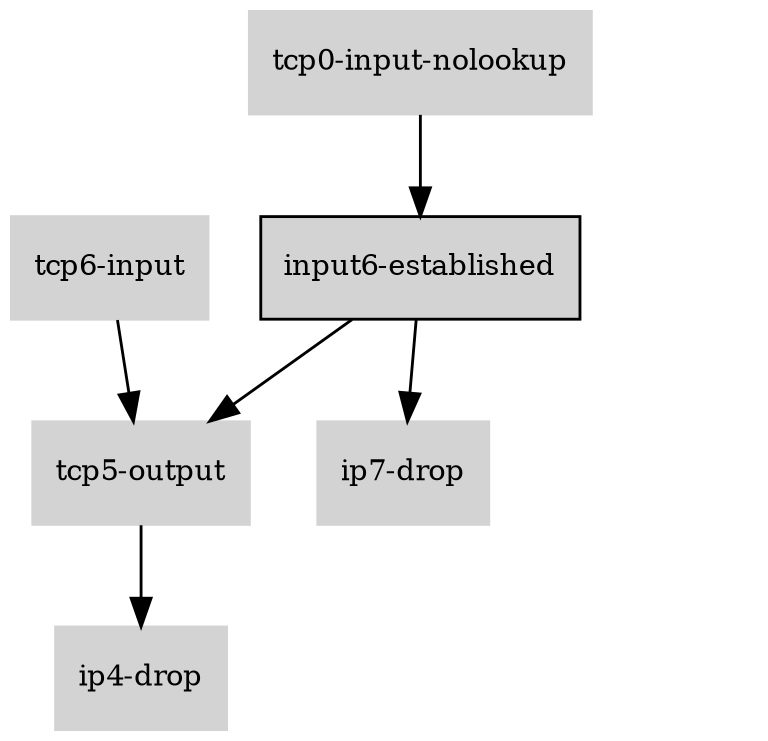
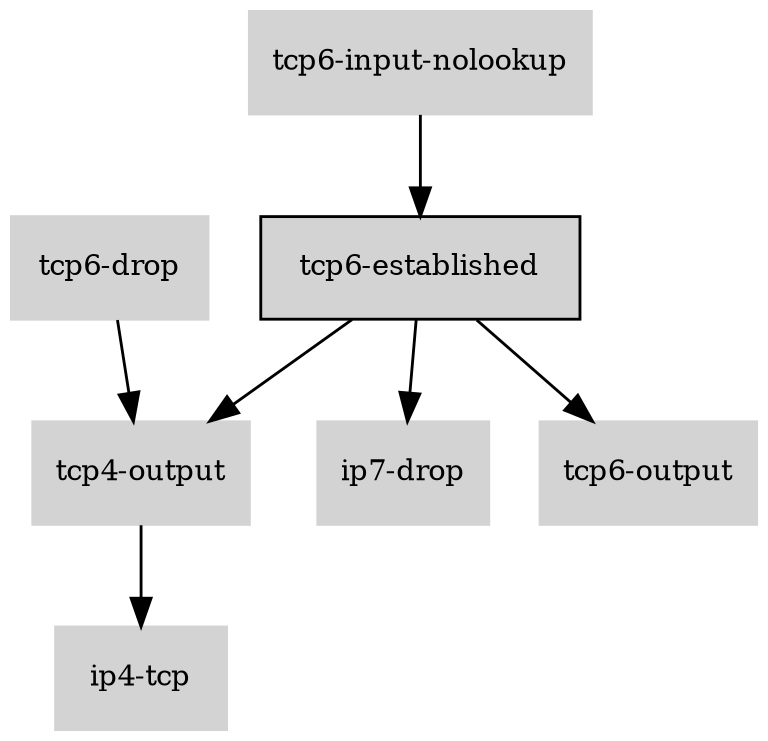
node "tcp0-input-nolookup": label "tcp0-input-nolookup" -> "tcp6-input-nolookup"
node "tcp6-input": label "tcp6-input" -> "tcp6-drop"
node "input6-established": label "input6-established" -> "tcp6-established"
node "tcp5-output": label "tcp5-output" -> "tcp4-output"
node "tcp6-output": added
node "ip4-drop": label "ip4-drop" -> "ip4-tcp"
